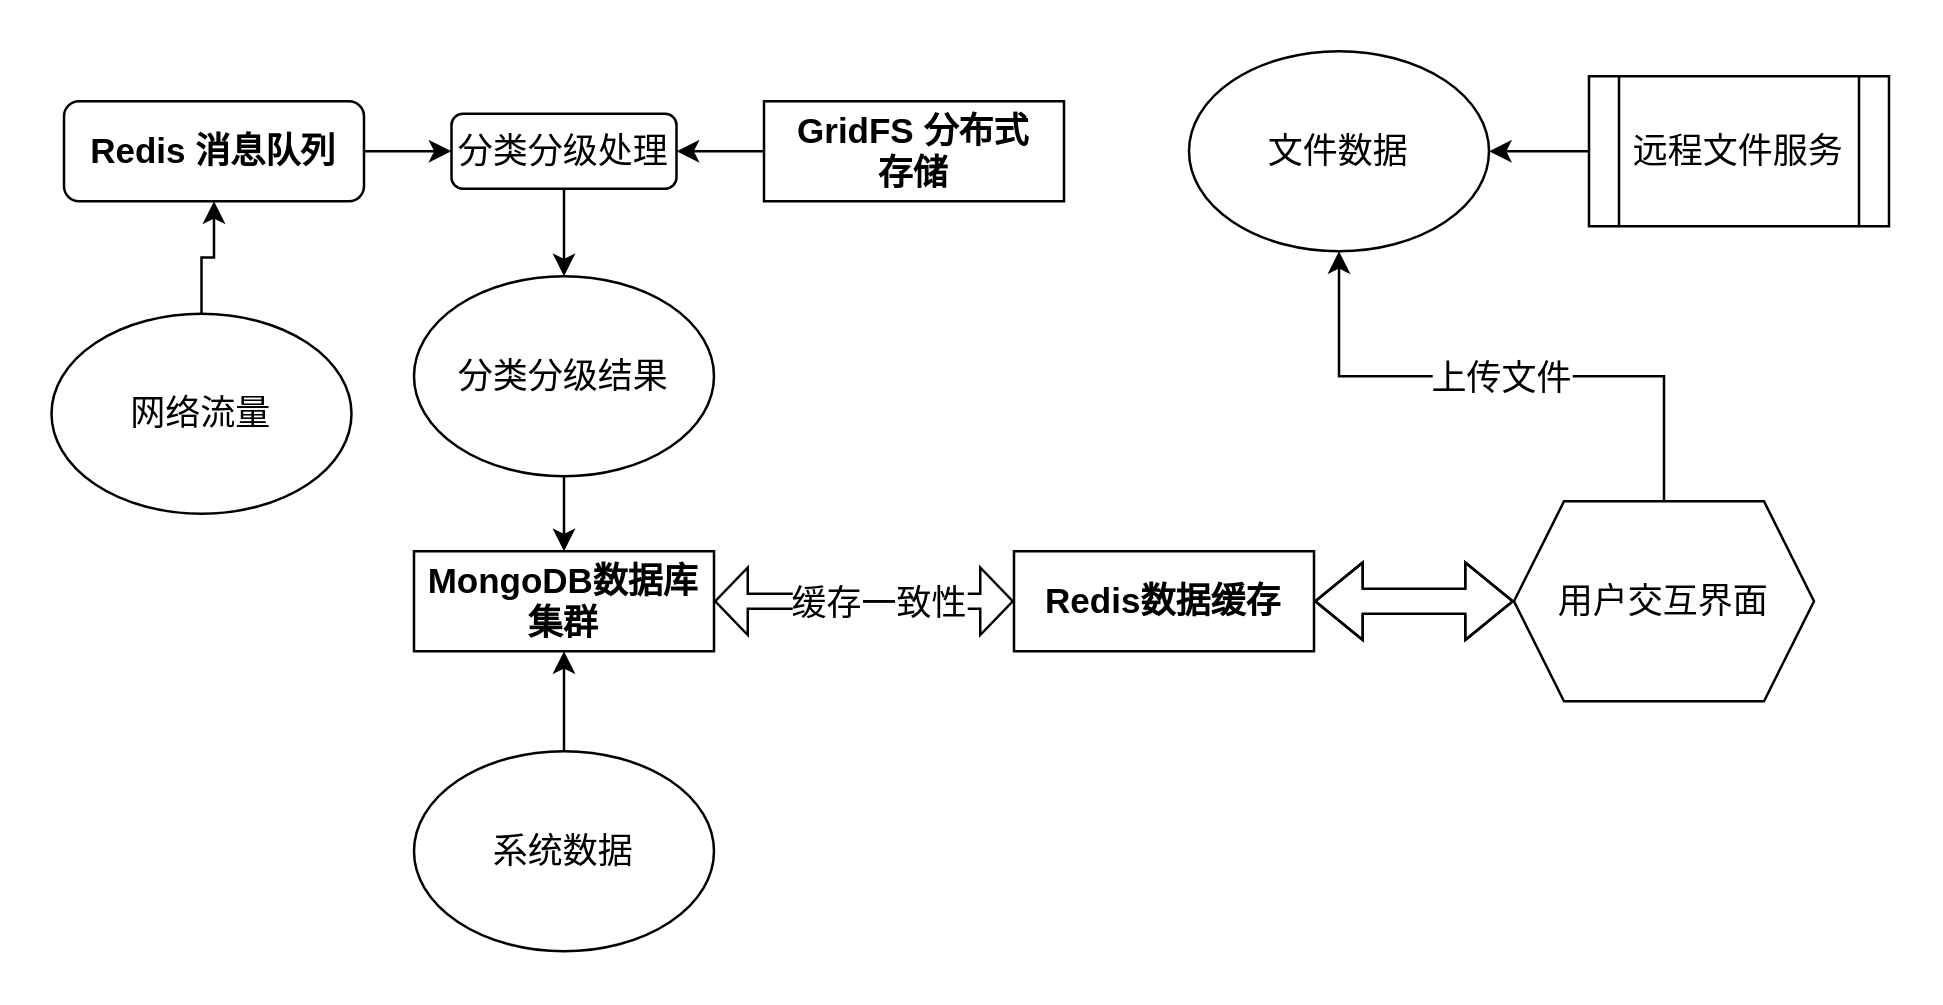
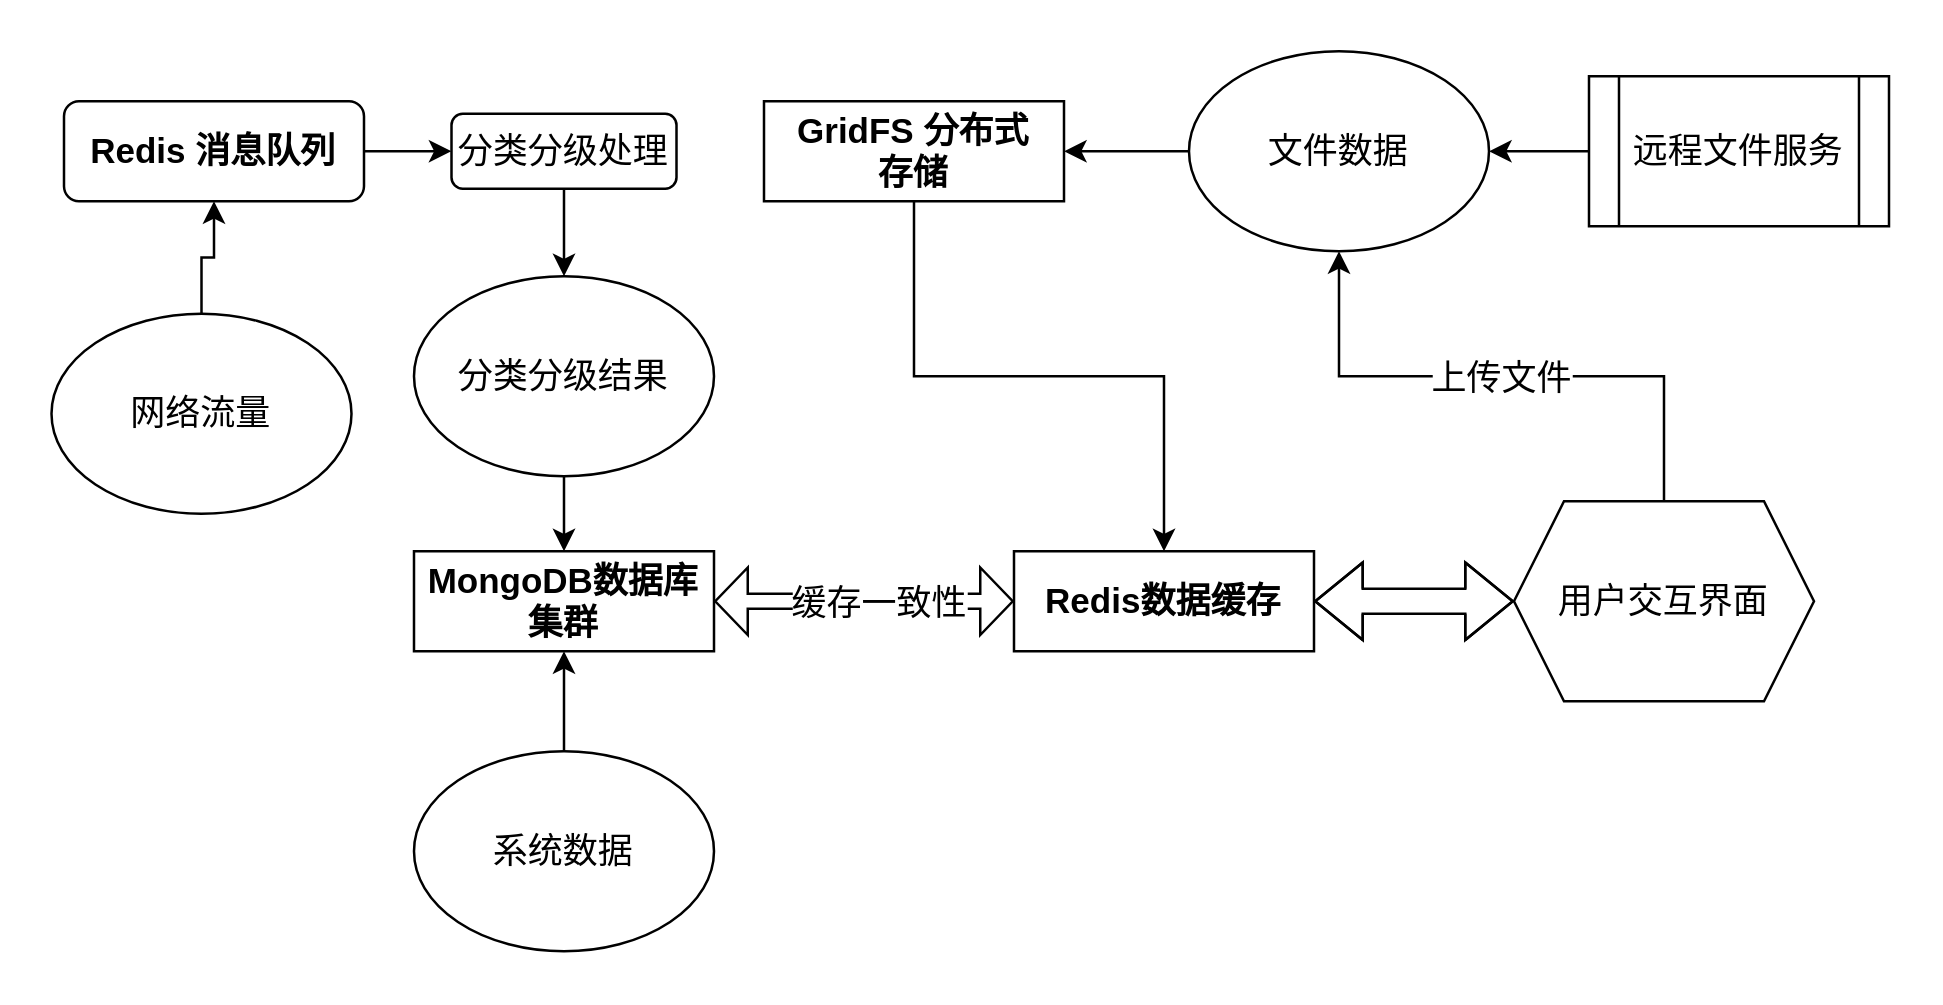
edge "GridFS 分布式 存储" -> "分类分级处理": now "GridFS 分布式 存储" -> "Redis数据缓存"
edge "文件数据" -> "GridFS 分布式 存储": added
